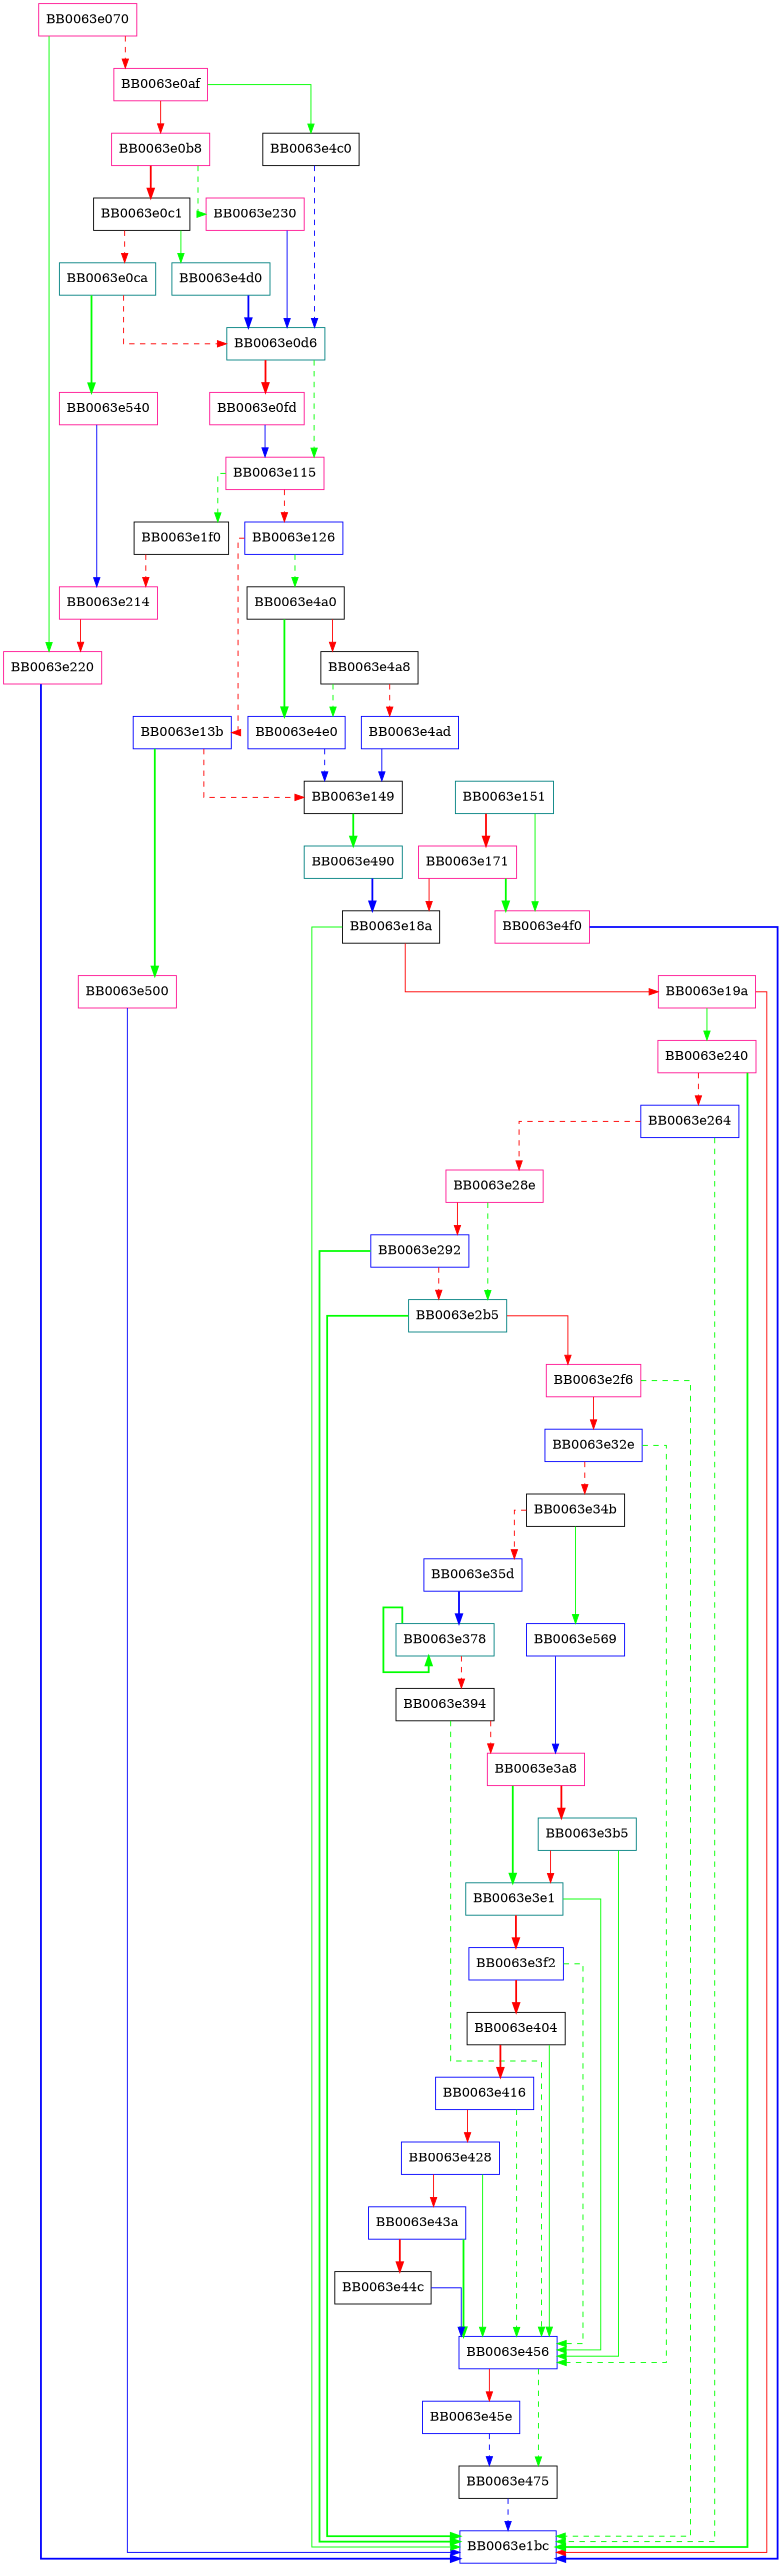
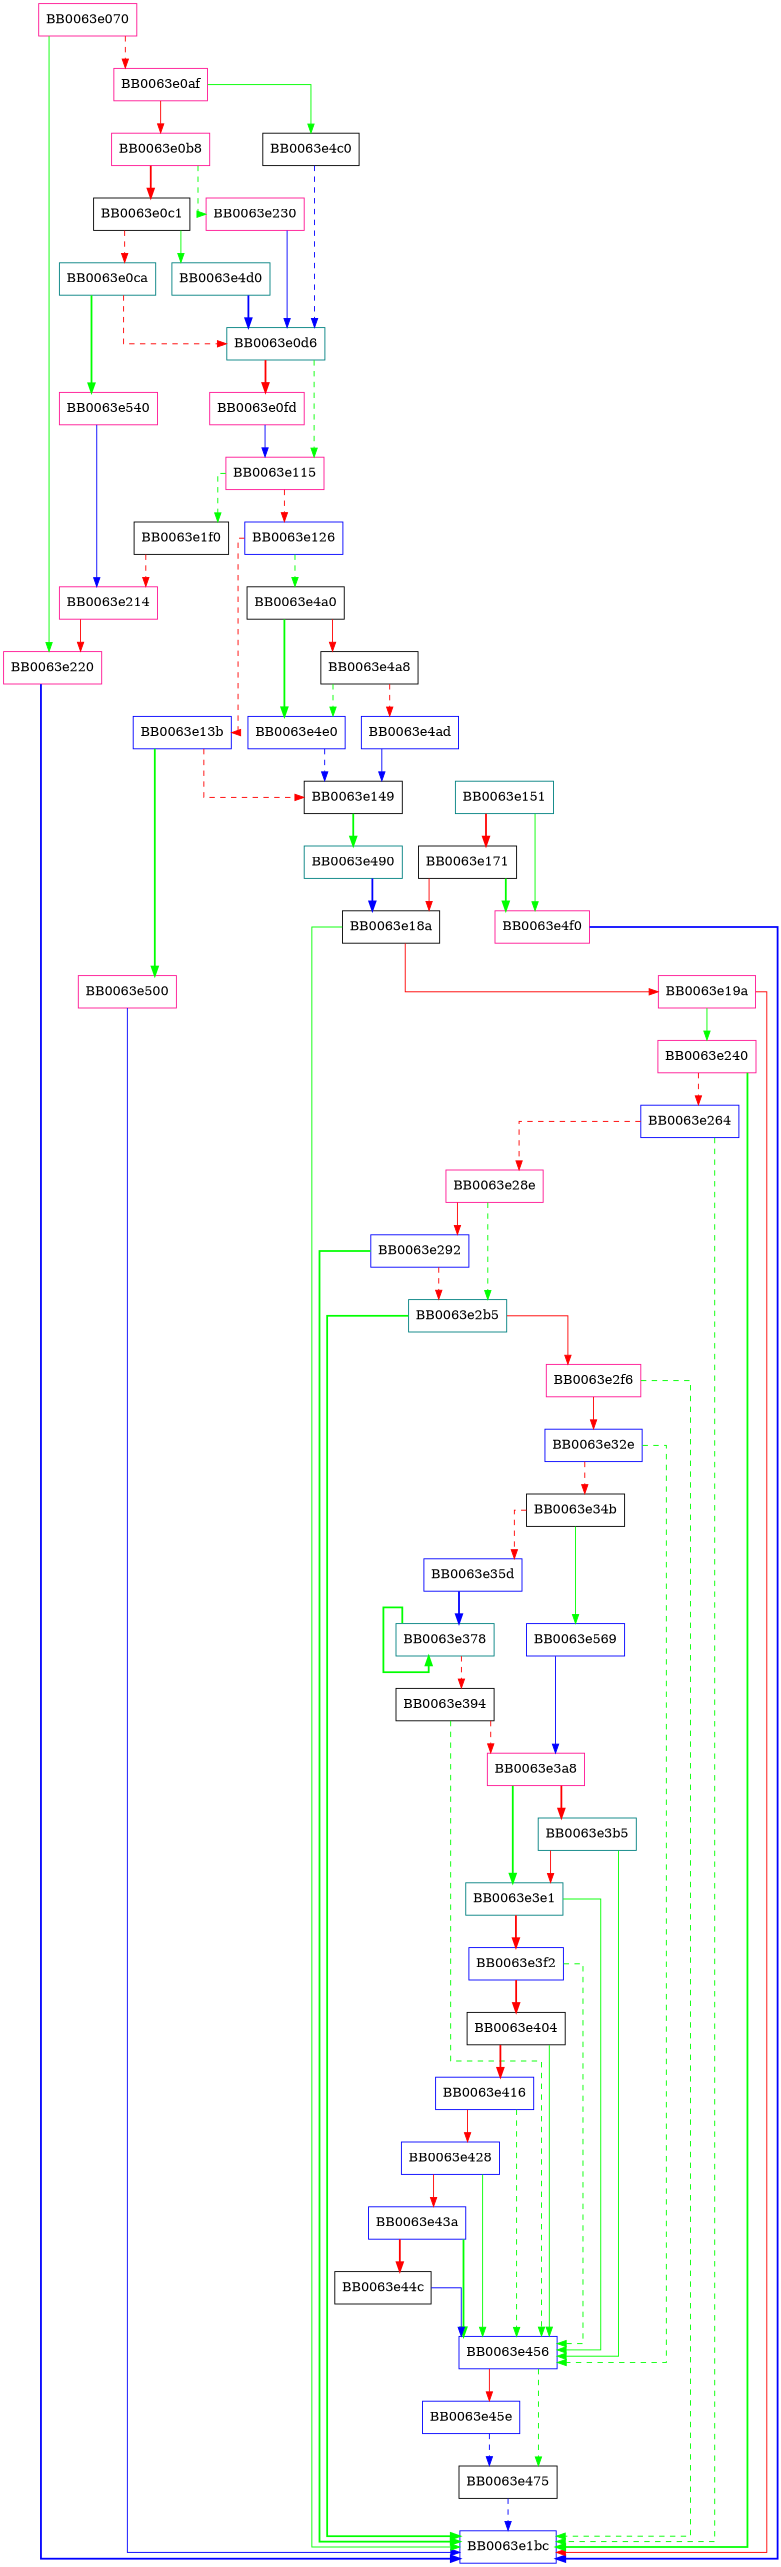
node "BB0063e171": color deeppink -> black
